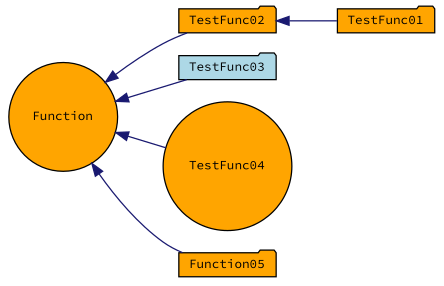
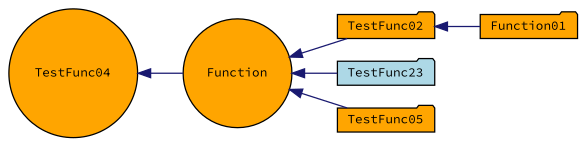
node "TestFunc01": label "TestFunc01" -> "Function01"
node "TestFunc03": label "TestFunc03" -> "TestFunc23"
edge "TestFunc04" -> "Function": reversed
node "Function05": label "Function05" -> "TestFunc05"
